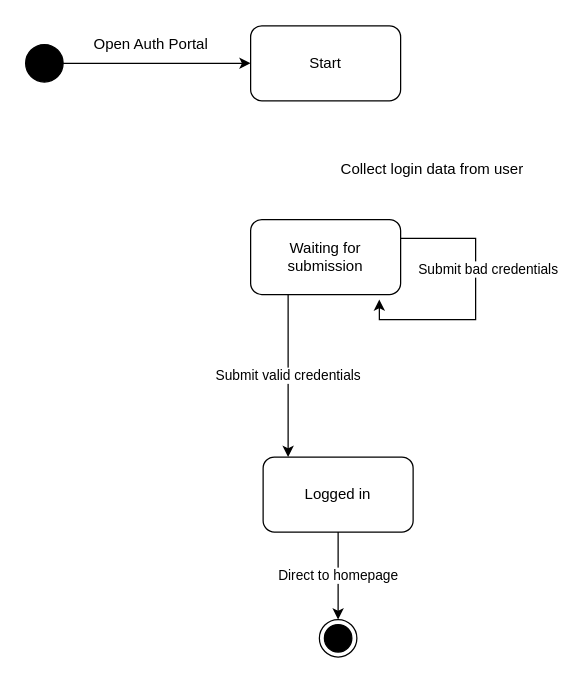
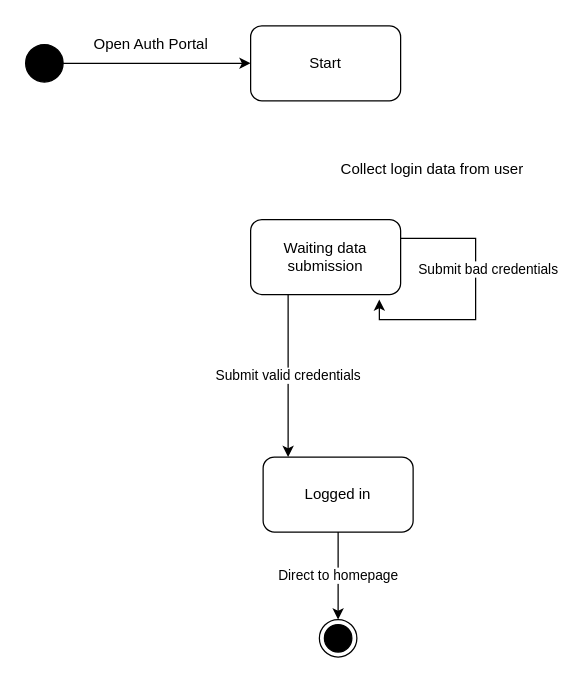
node "Waiting for submission": label "Waiting for submission" -> "Waiting data submission"
